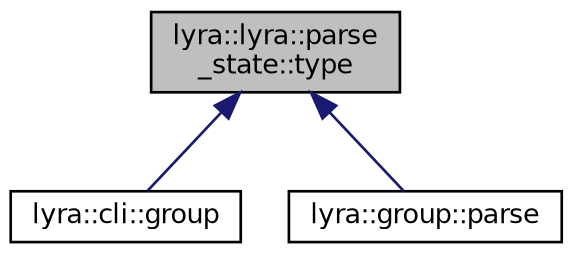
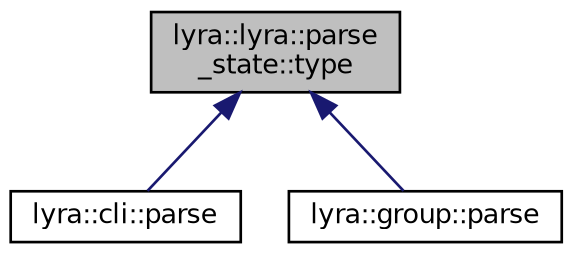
node "lyra::cli::group": label "lyra::cli::group" -> "lyra::cli::parse"
